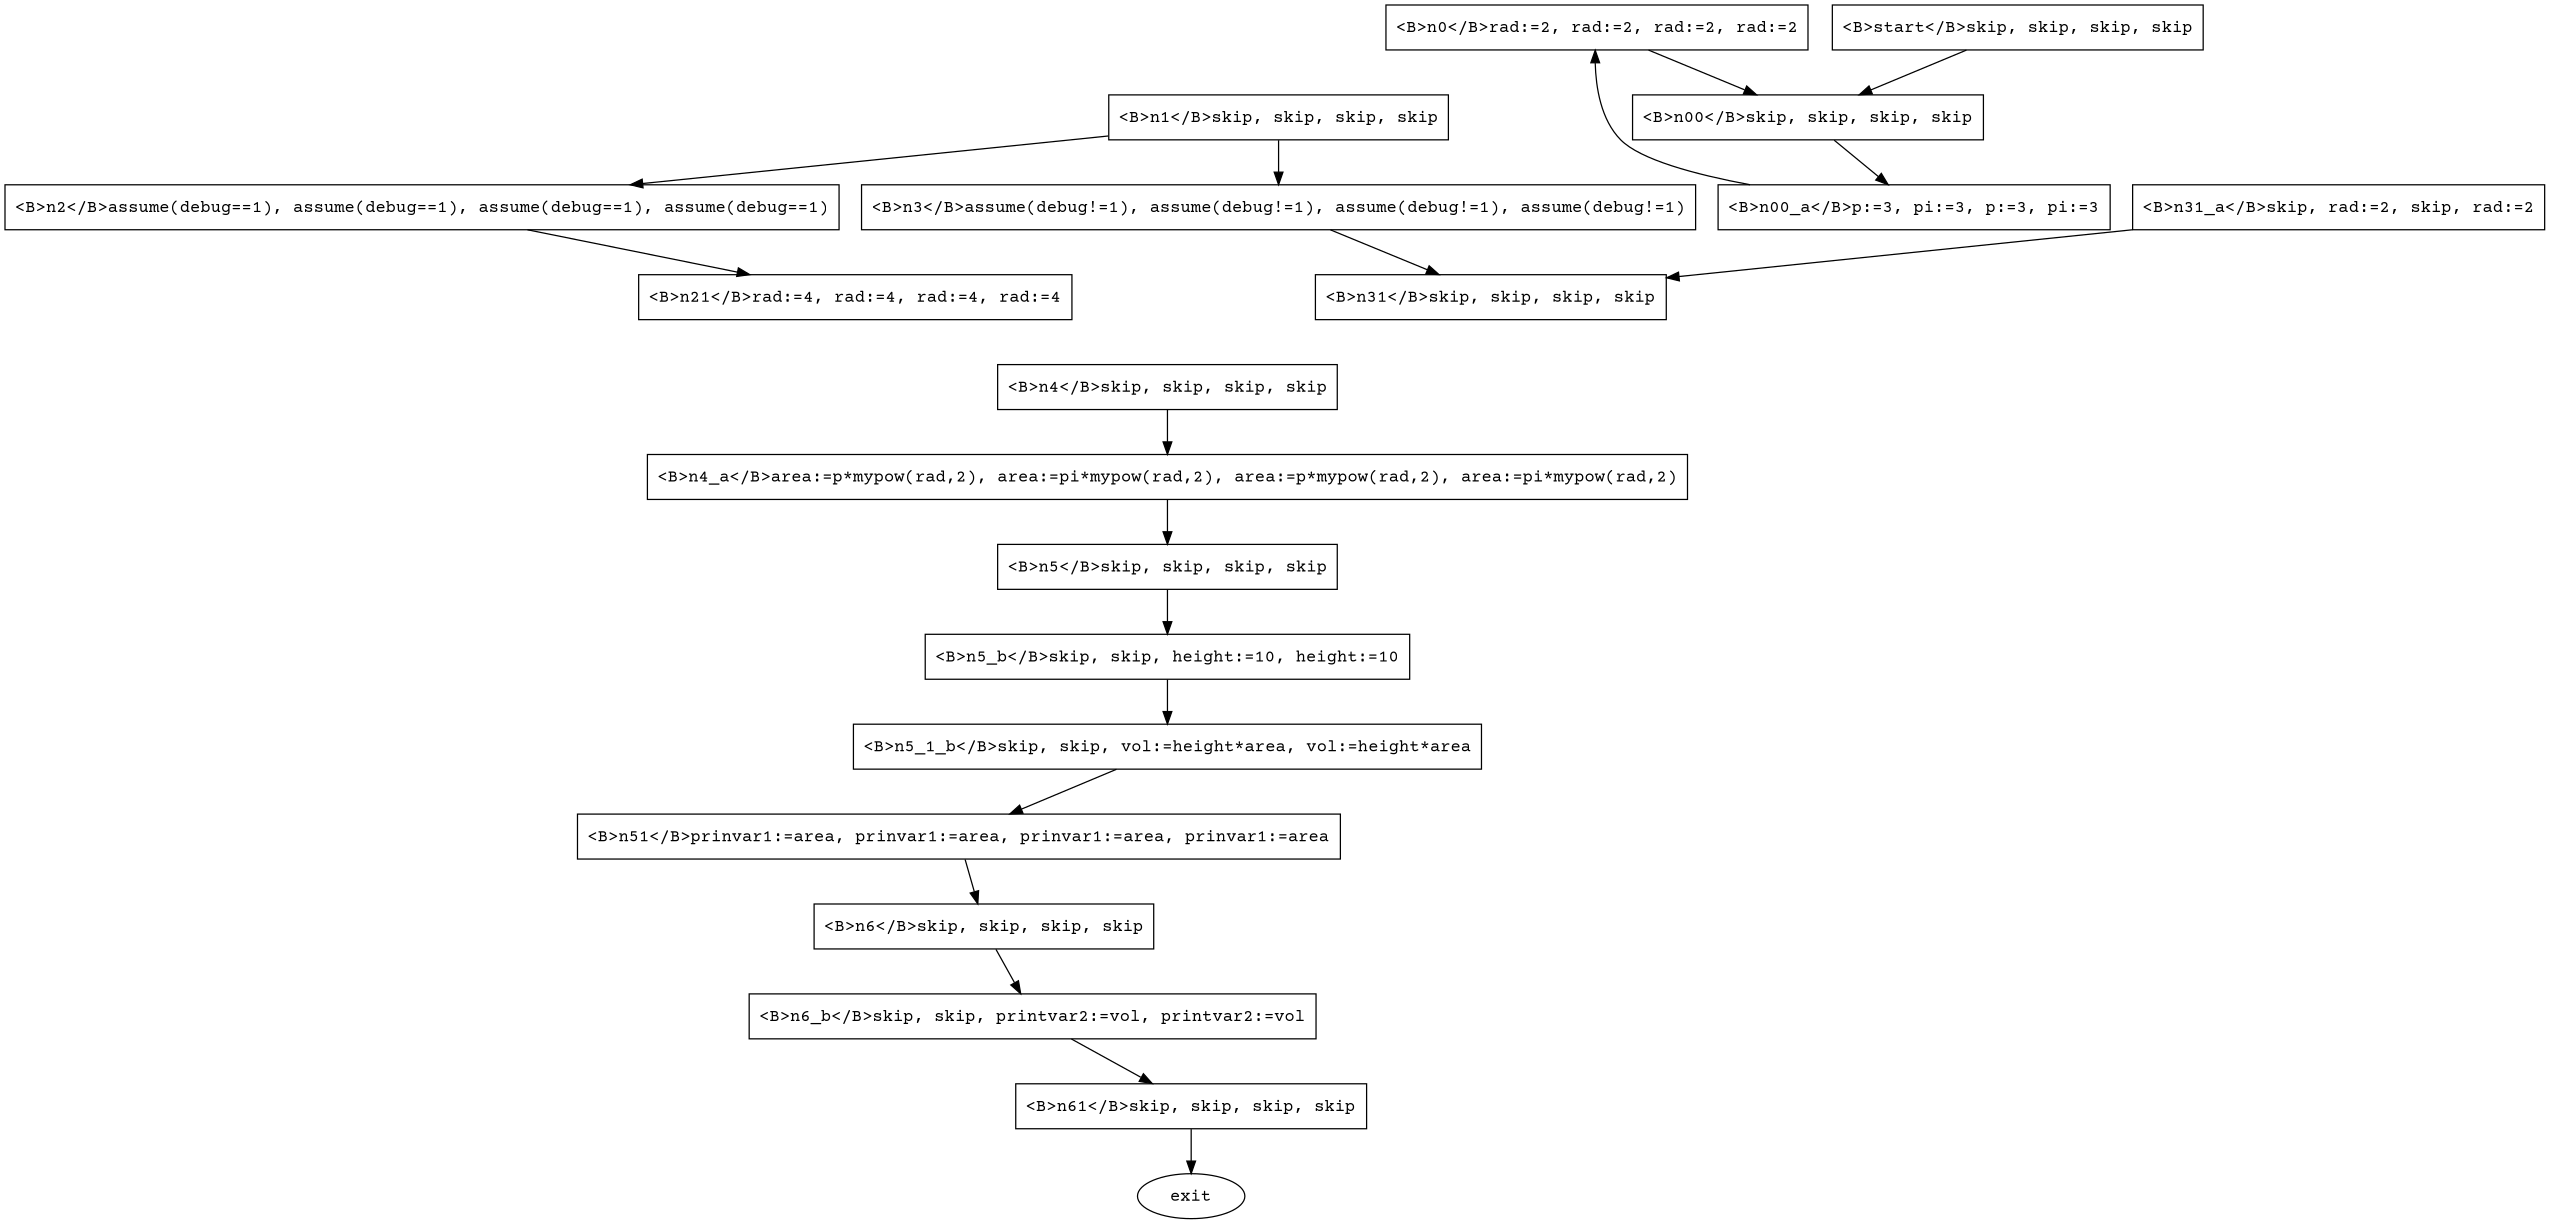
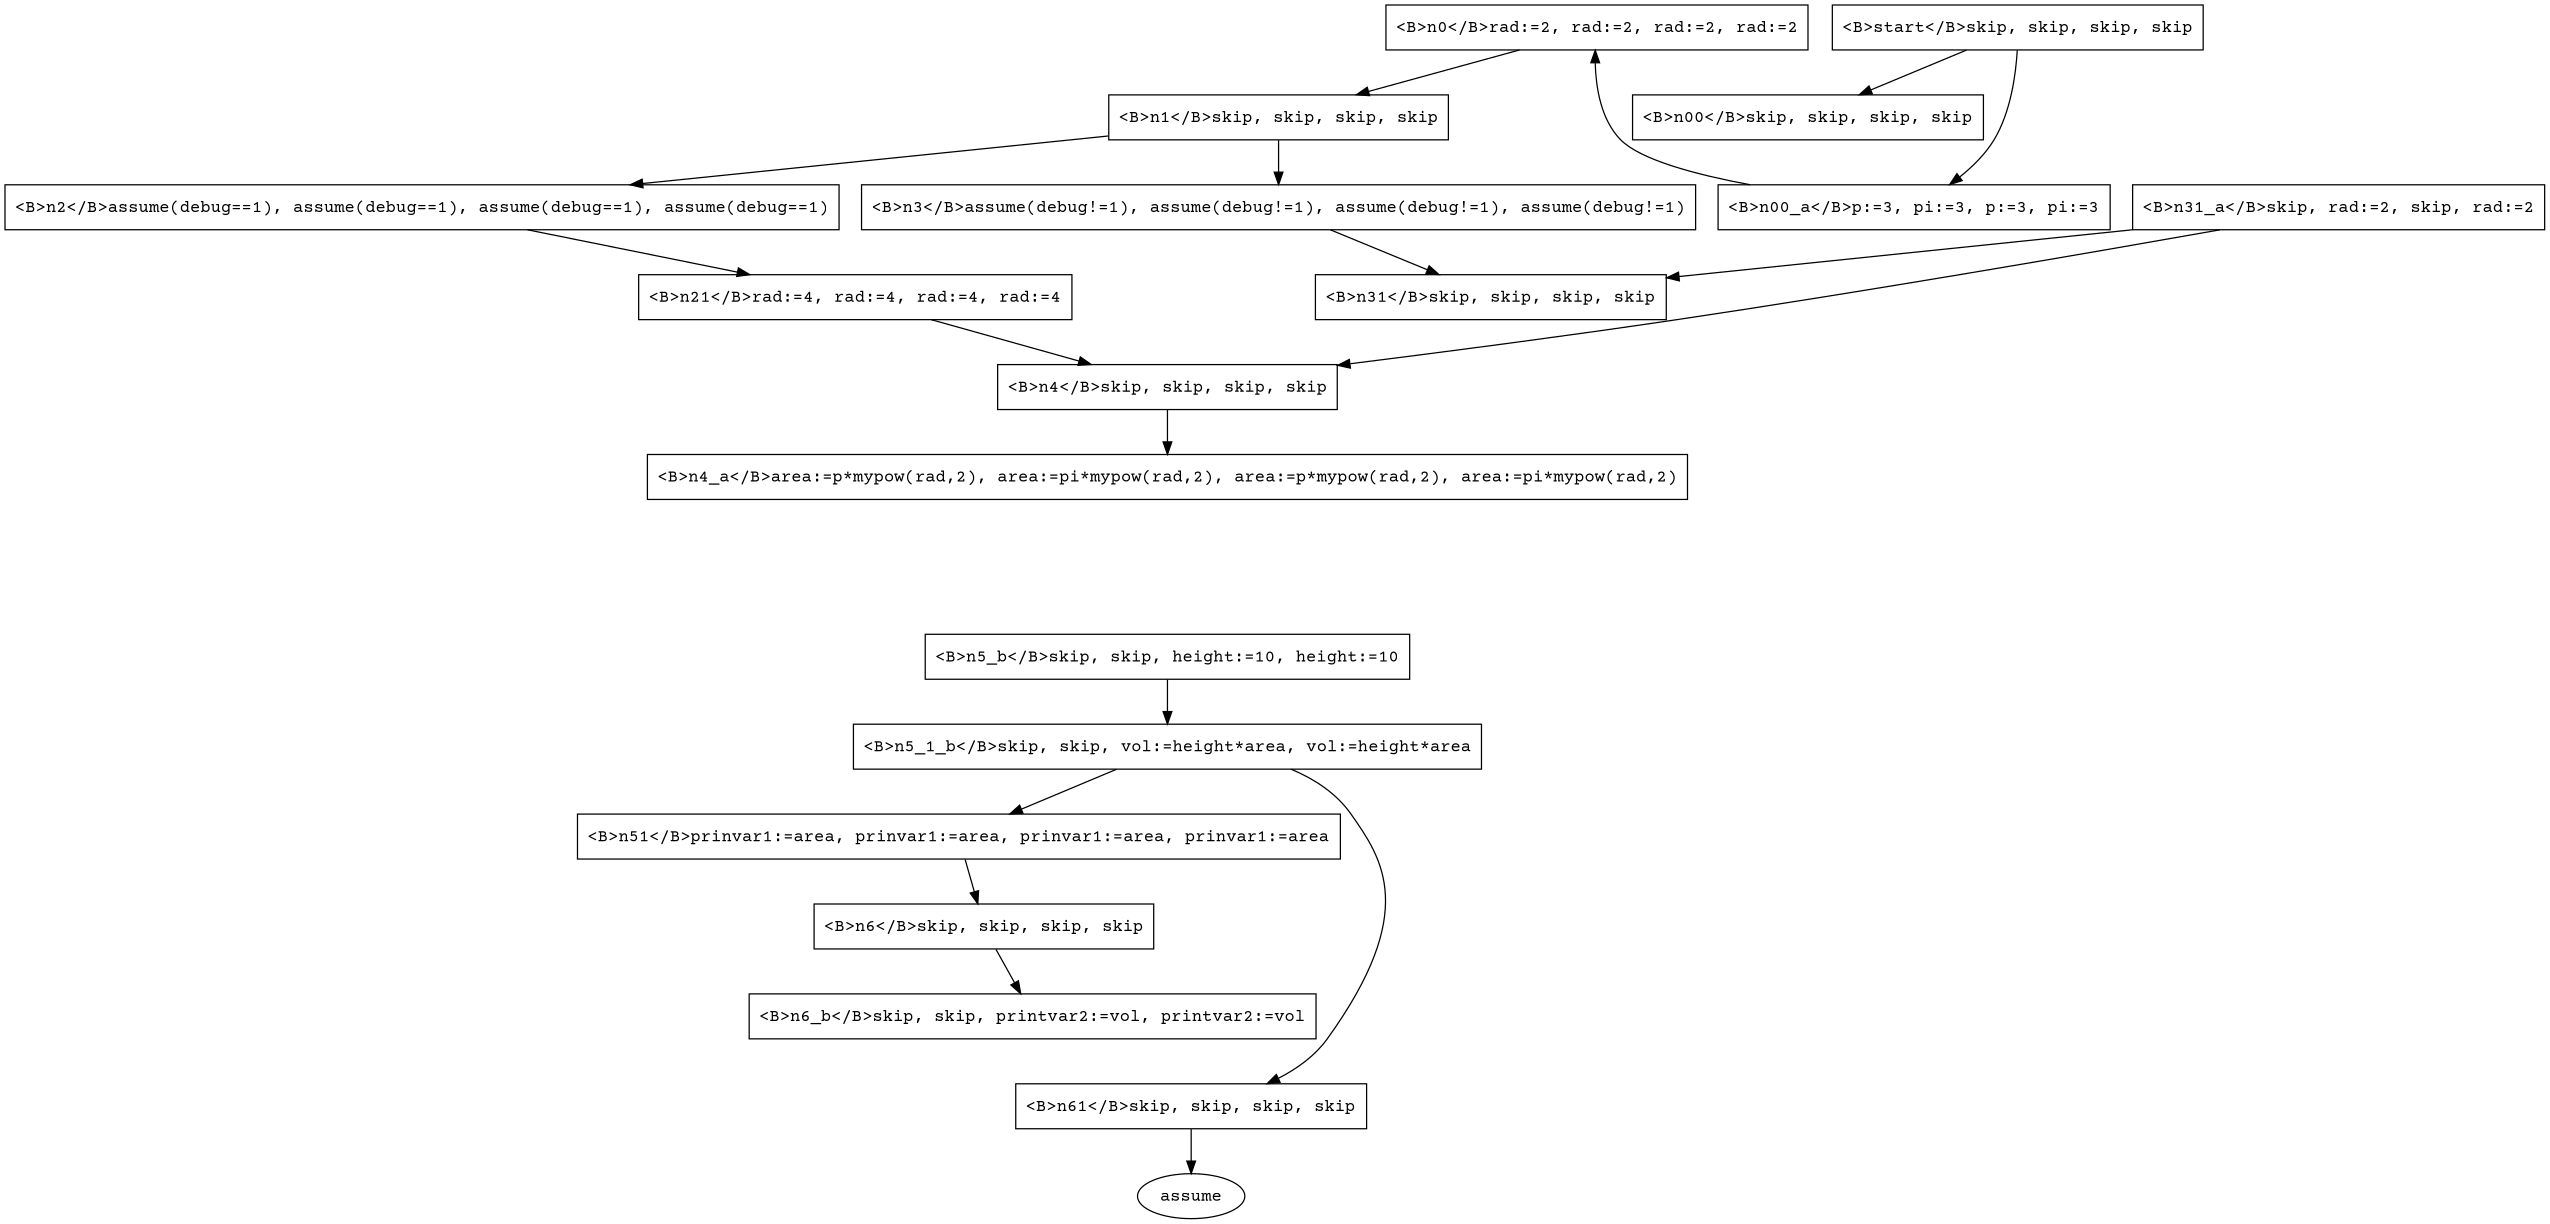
edge "<B>n0</B>rad:=2, rad:=2, rad:=2, rad:=2" -> "<B>n00</B>skip, skip, skip, skip": now "<B>n0</B>rad:=2, rad:=2, rad:=2, rad:=2" -> "<B>n1</B>skip, skip, skip, skip"
edge "<B>n00</B>skip, skip, skip, skip" -> "<B>n00_a</B>p:=3, pi:=3, p:=3, pi:=3": now "<B>start</B>skip, skip, skip, skip" -> "<B>n00_a</B>p:=3, pi:=3, p:=3, pi:=3"
edge "<B>n31_a</B>skip, rad:=2, skip, rad:=2" -> "<B>n4</B>skip, skip, skip, skip": added
edge "<B>n21</B>rad:=4, rad:=4, rad:=4, rad:=4" -> "<B>n4</B>skip, skip, skip, skip": added
node "<B>n5</B>skip, skip, skip, skip": removed
edge "<B>n6_b</B>skip, skip, printvar2:=vol, printvar2:=vol" -> "<B>n61</B>skip, skip, skip, skip": now "<B>n5_1_b</B>skip, skip, vol:=height*area, vol:=height*area" -> "<B>n61</B>skip, skip, skip, skip"
node "exit": label "exit" -> "assume"
